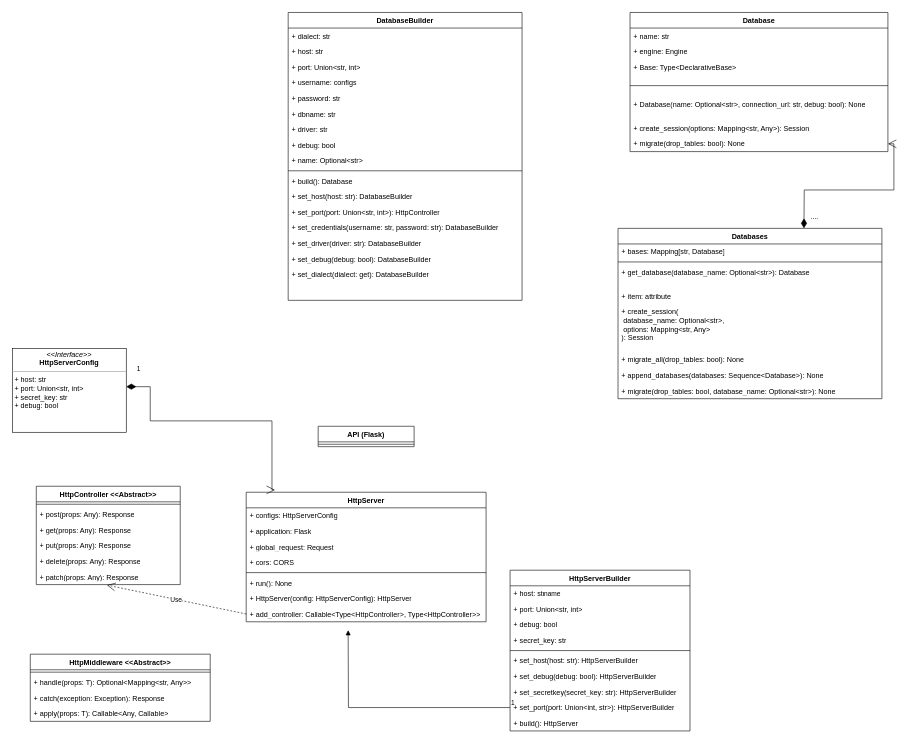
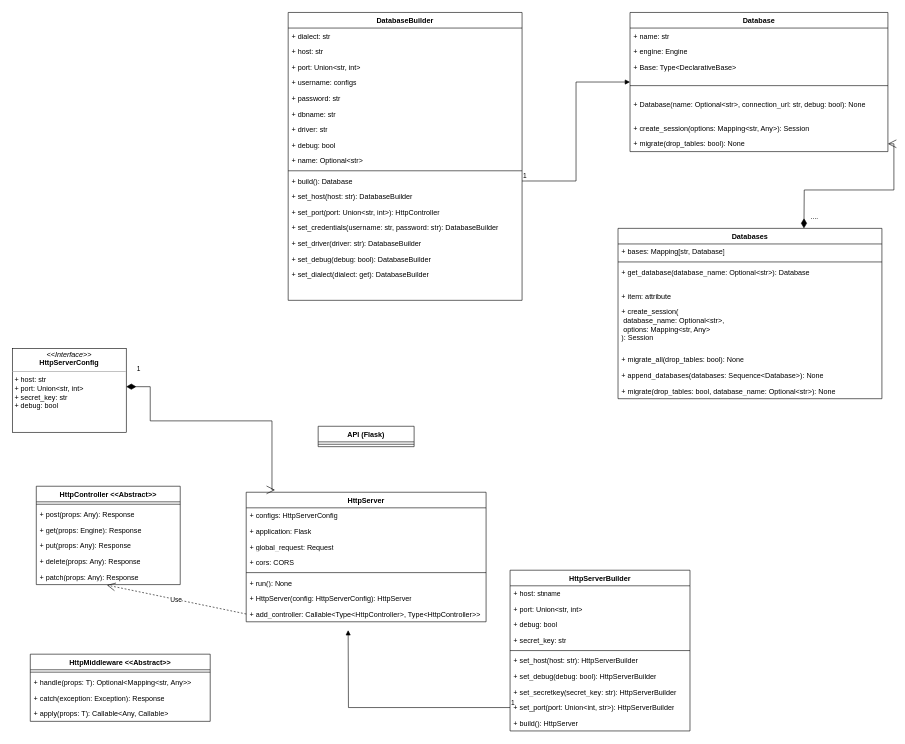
edge "+ build(): Database" -> "Database": added, label "1"
node "+ get(props: Any): Response": label "+ get(props: Any): Response" -> "+ get(props: Engine): Response"
